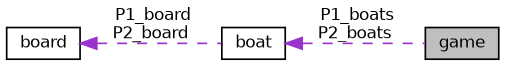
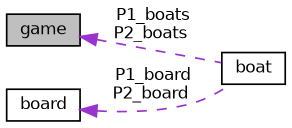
edge "game" -> "boat": reversed
